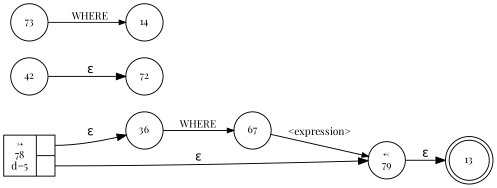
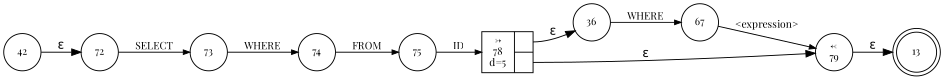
node "14": label "14" -> "74"
edge "72" -> "73": added, label "SELECT"
node "75": added
